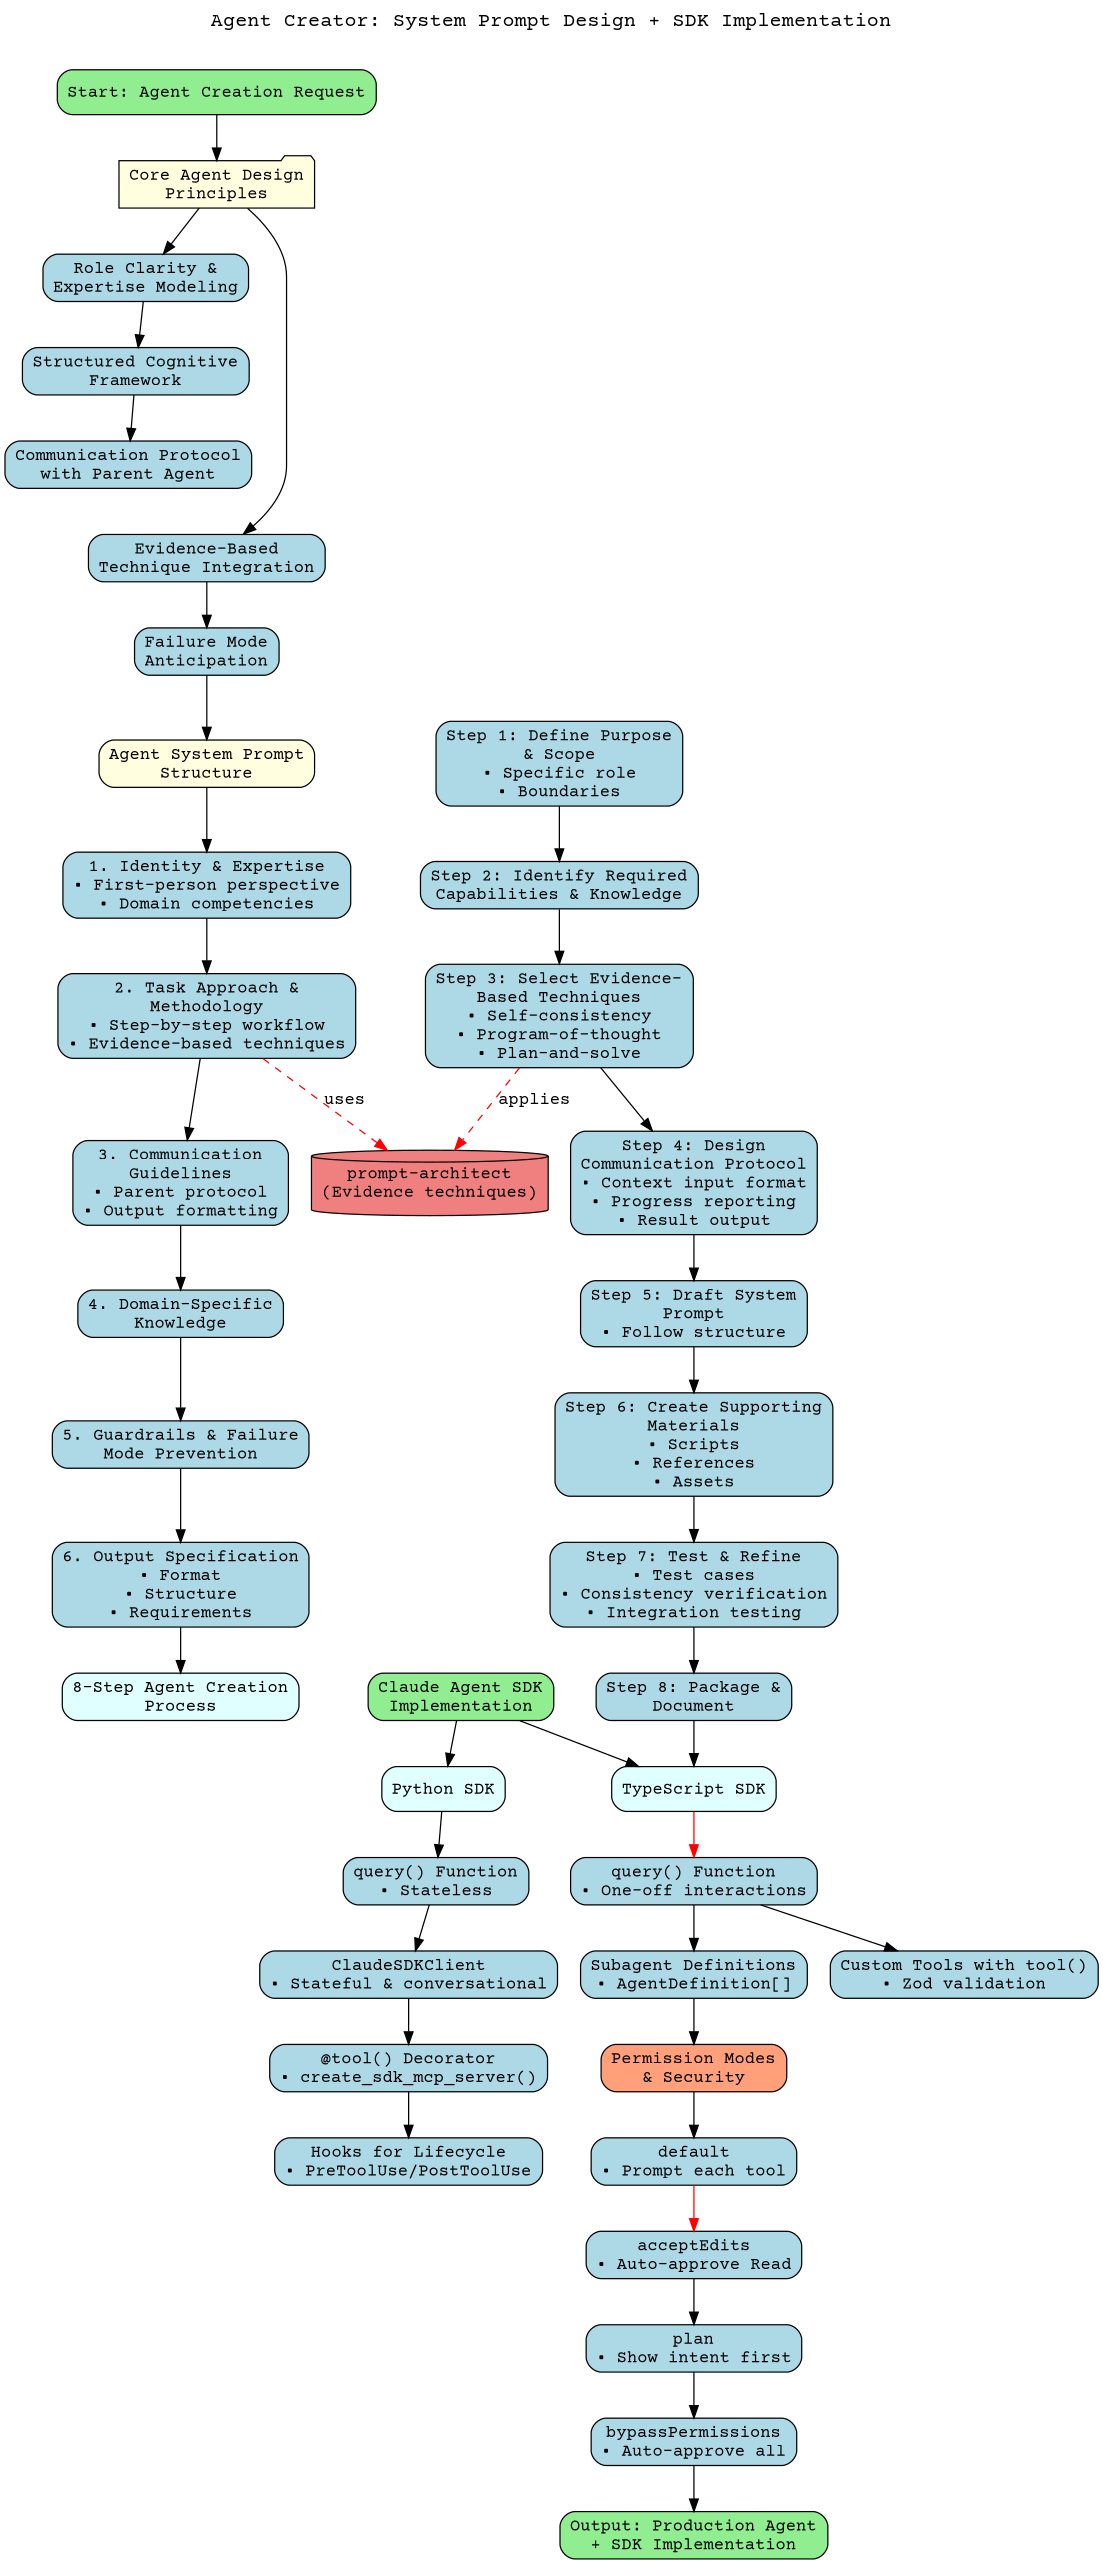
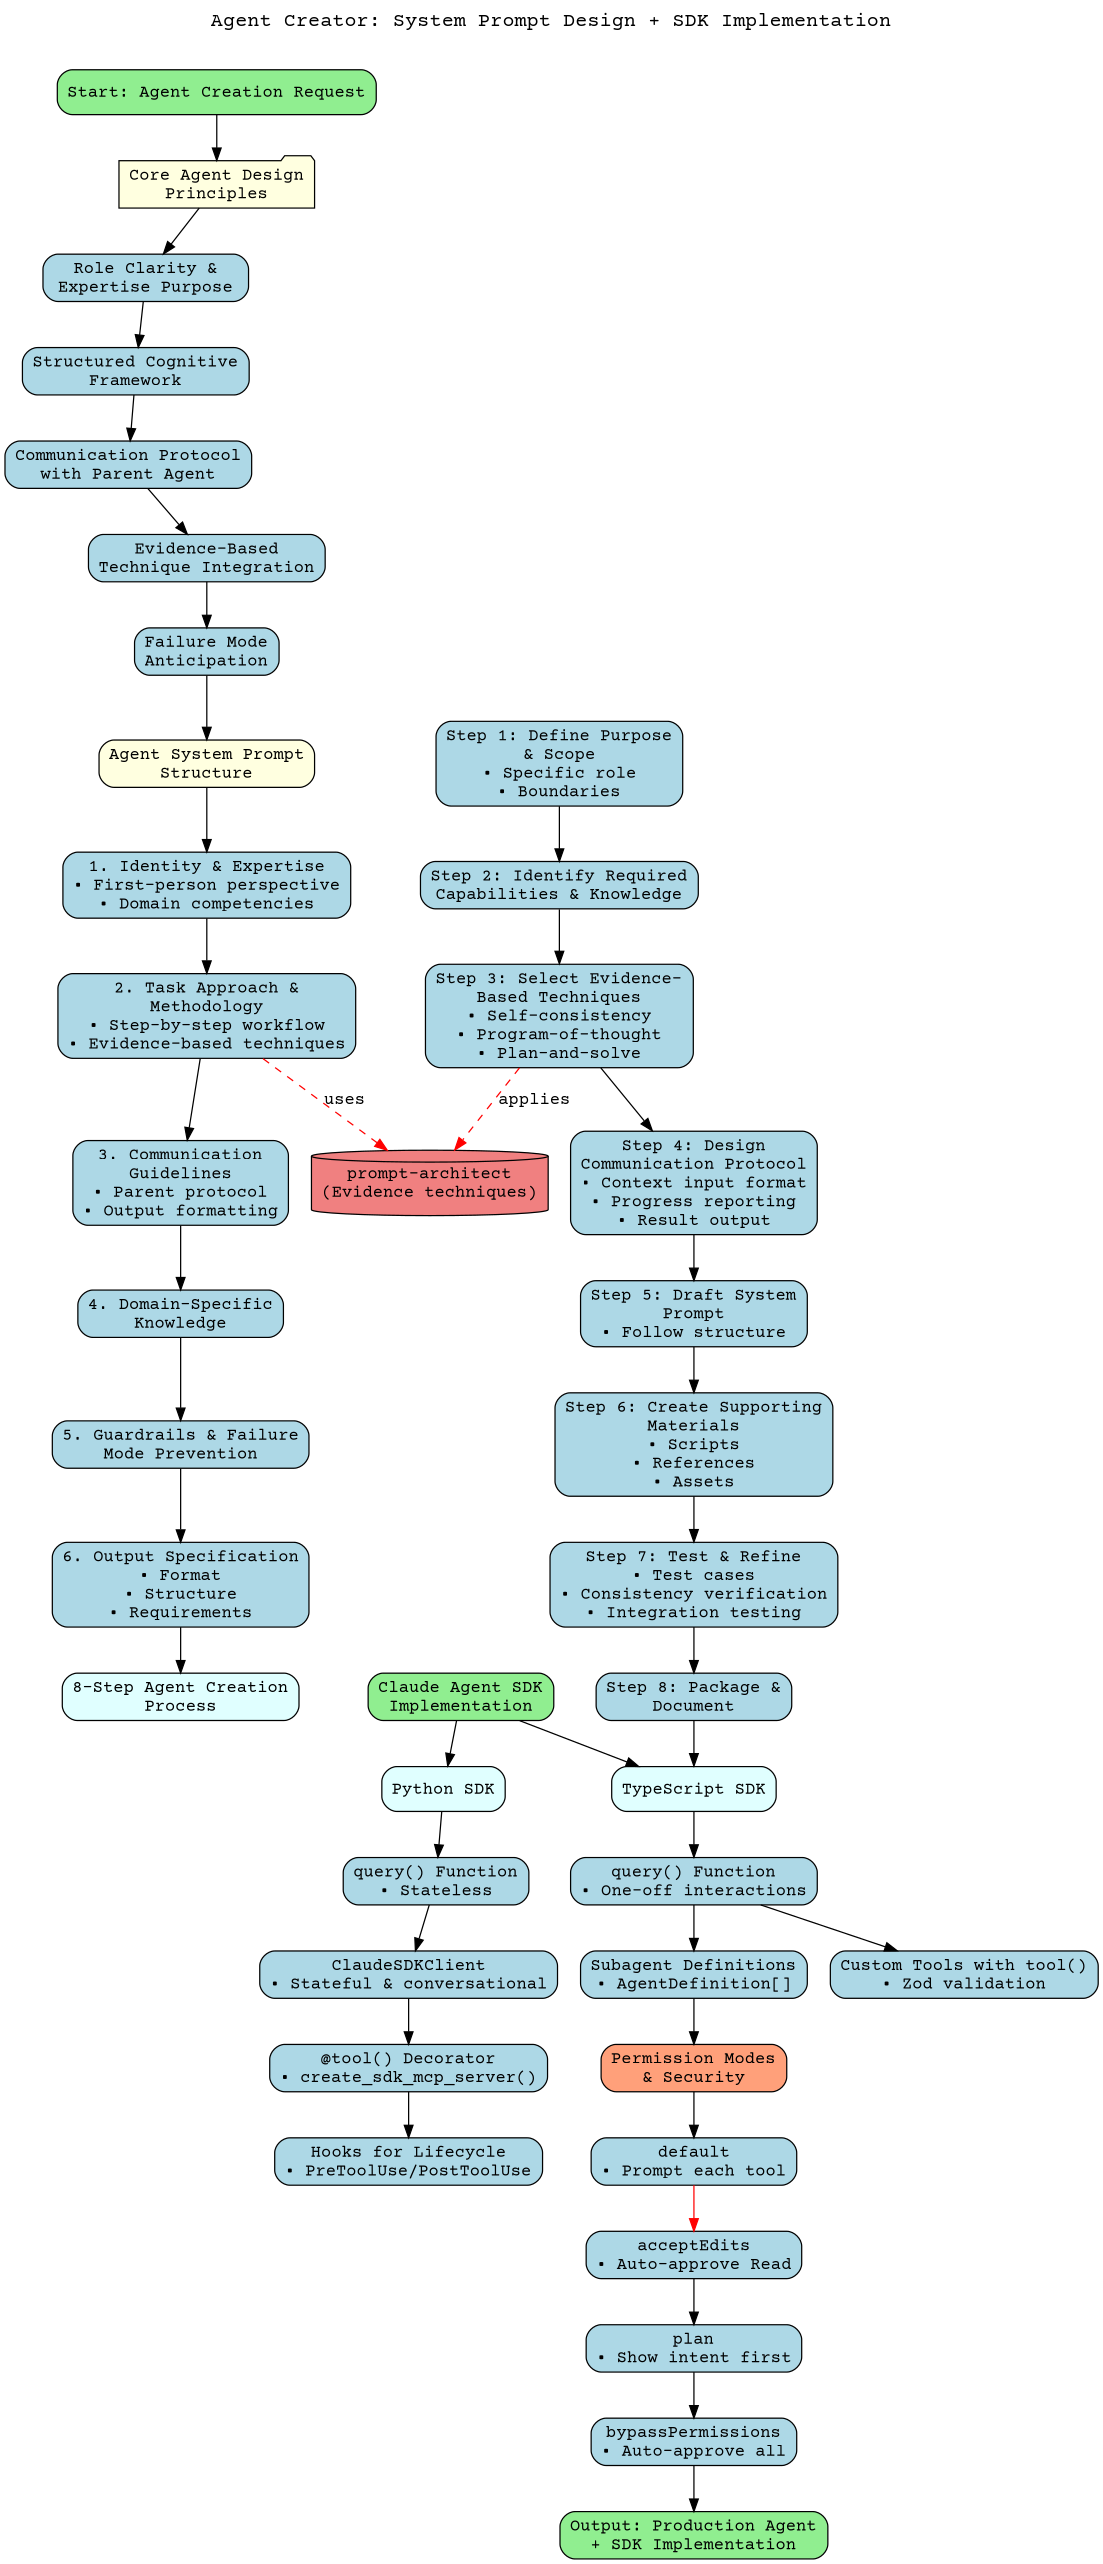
node "Role Clarity & Expertise Modeling": label "Role Clarity & Expertise Modeling" -> "Role Clarity & Expertise Purpose"
edge "Core Agent Design Principles" -> "Evidence-Based Technique Integration": now "Communication Protocol with Parent Agent" -> "Evidence-Based Technique Integration"
edge "TypeScript SDK" -> "query() Function • One-off interactions": color red -> black
